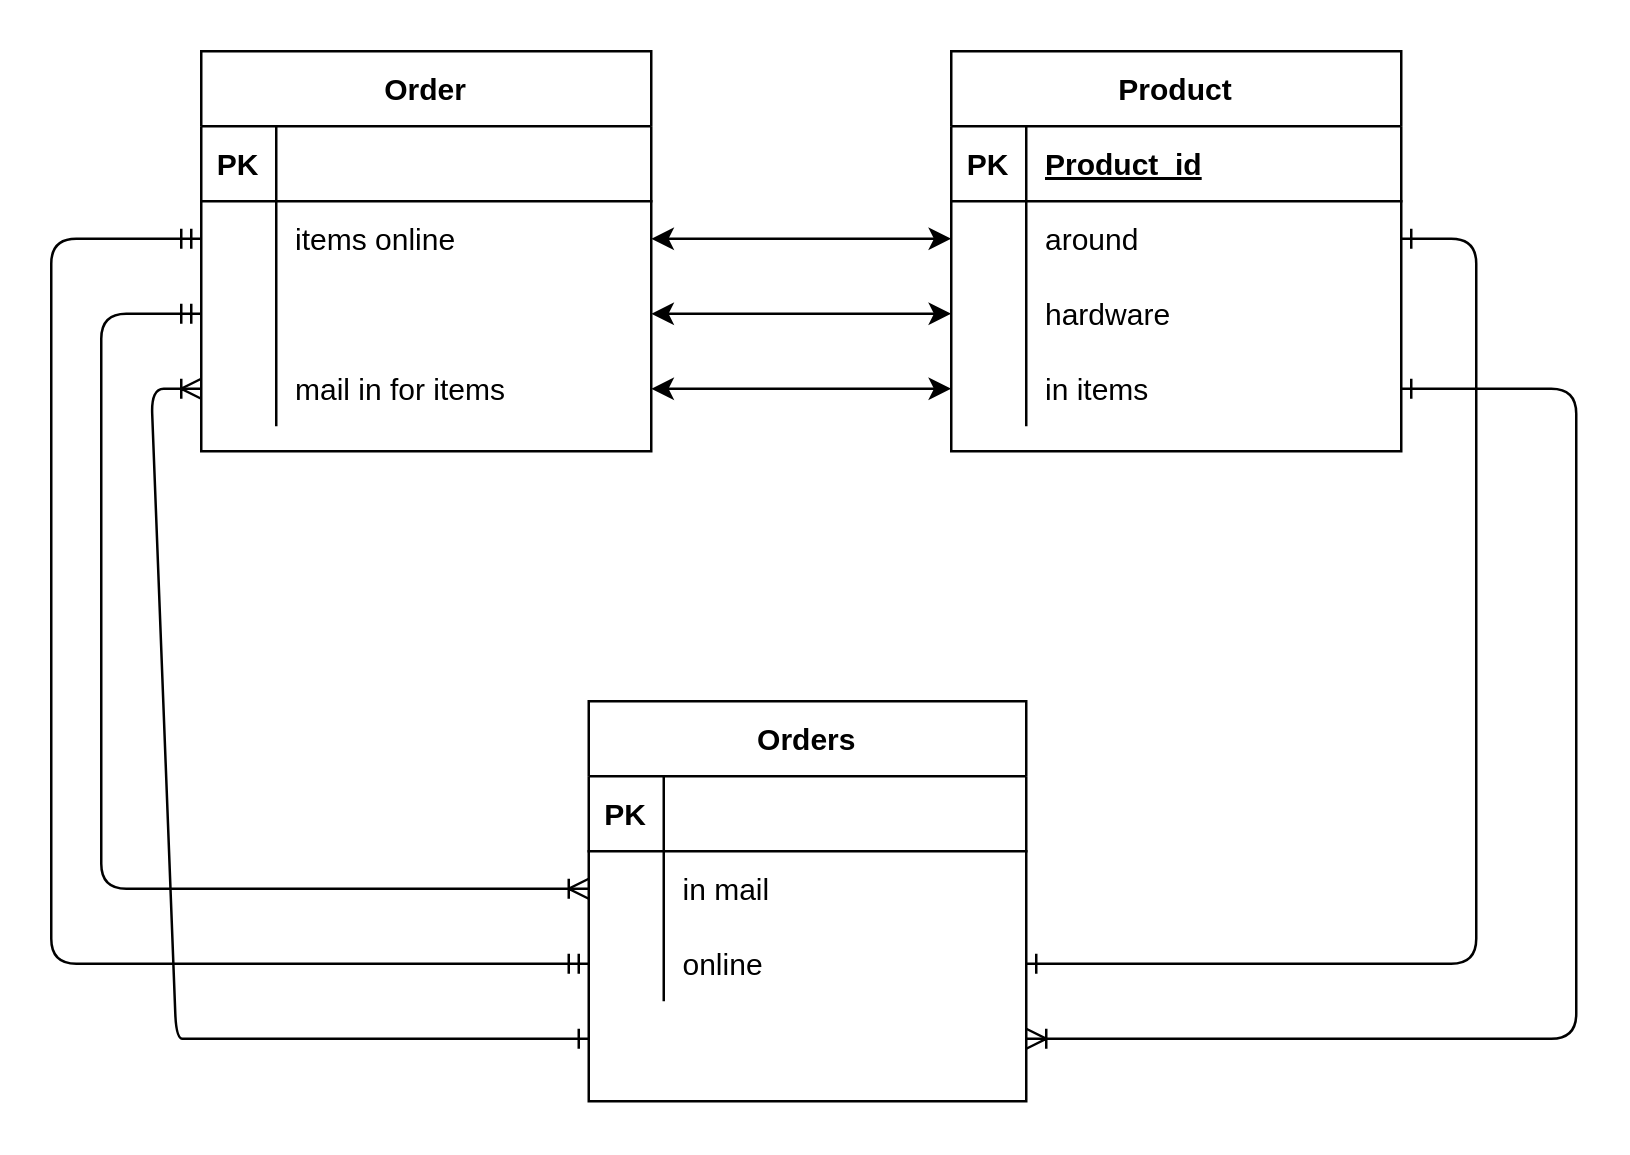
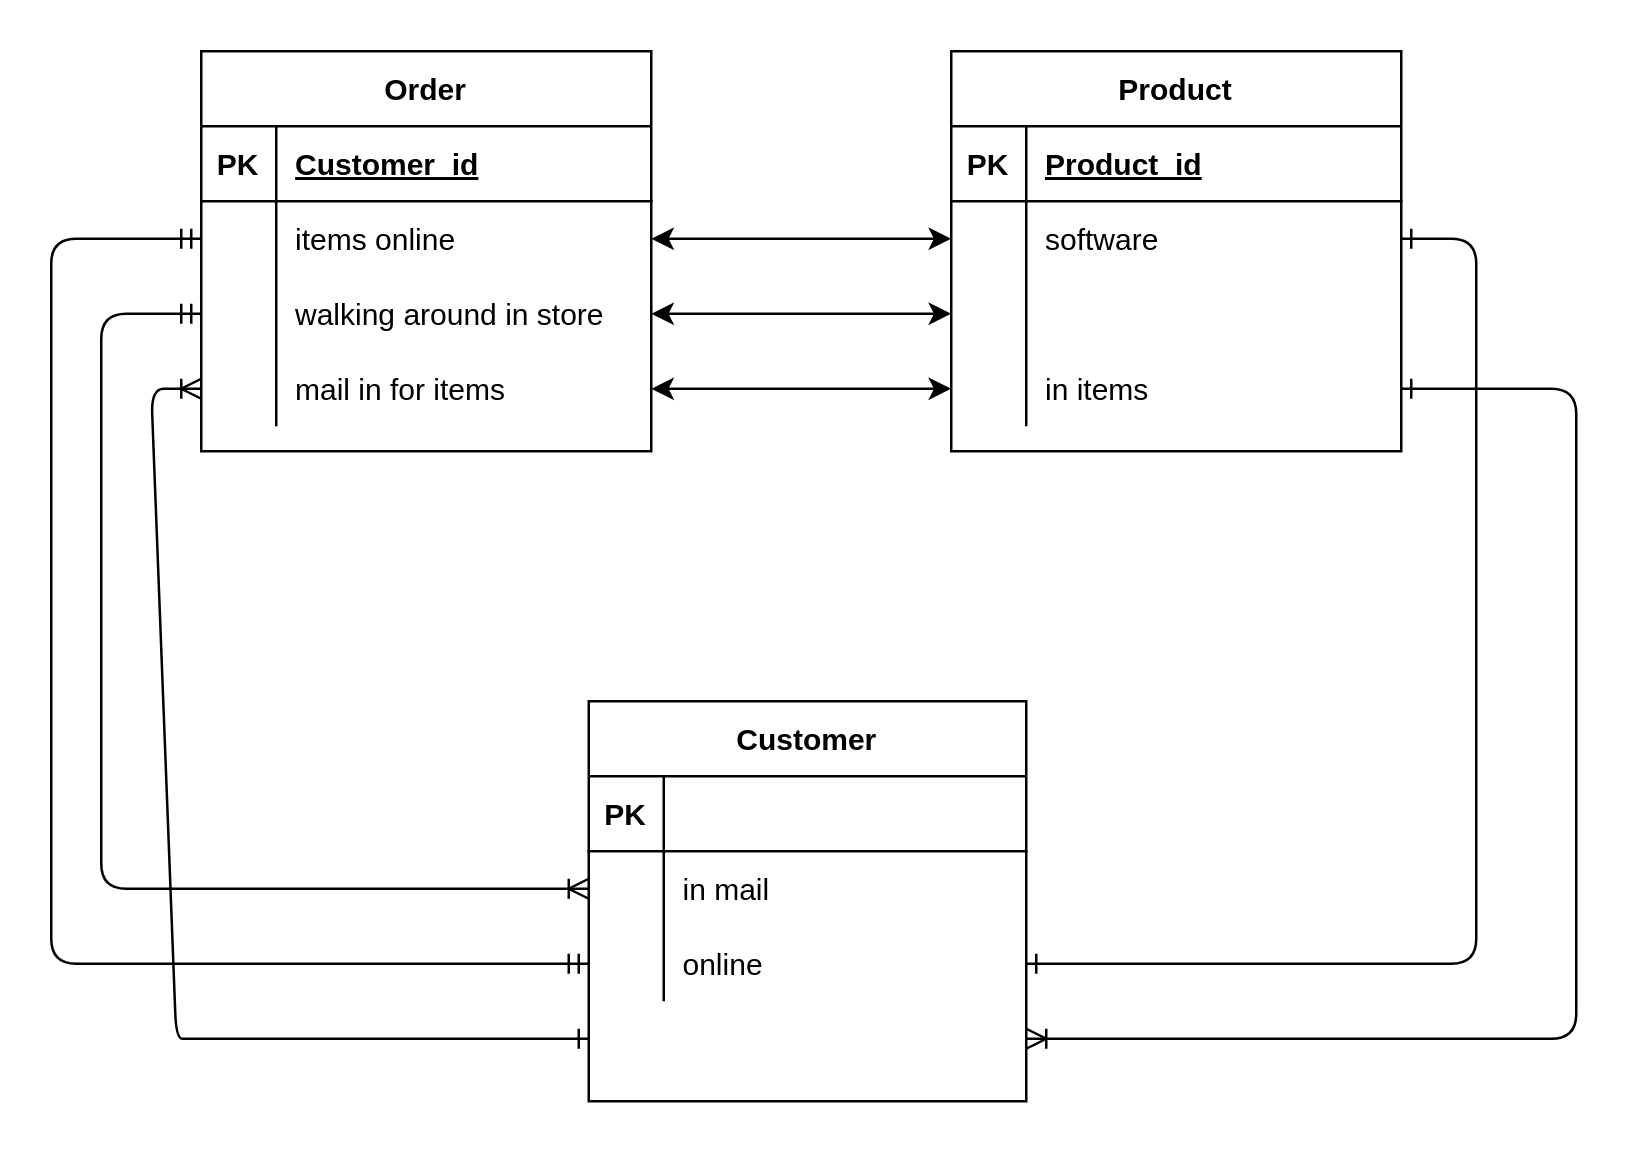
node "Customer_id": added
node "around": label "around" -> "software"
node "walking around in store": added
node "hardware": removed
node "Orders": label "Orders" -> "Customer"
